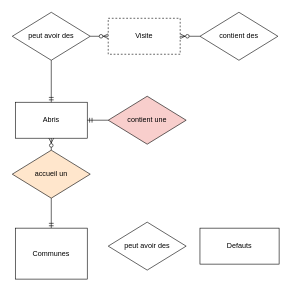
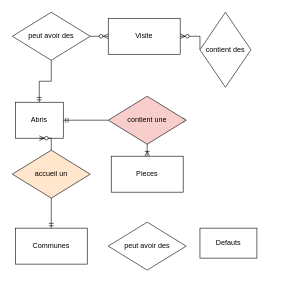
node "Visite": style dashed -> solid
node "contient des": size 78x48 -> 51x75
node "Abris": size 72x36 -> 48x36
edge "contient une" -- "Pieces": added
node "Pieces": added
node "Defauts": size 79x36 -> 57x30
node "Communes": size 72x51 -> 72x36
